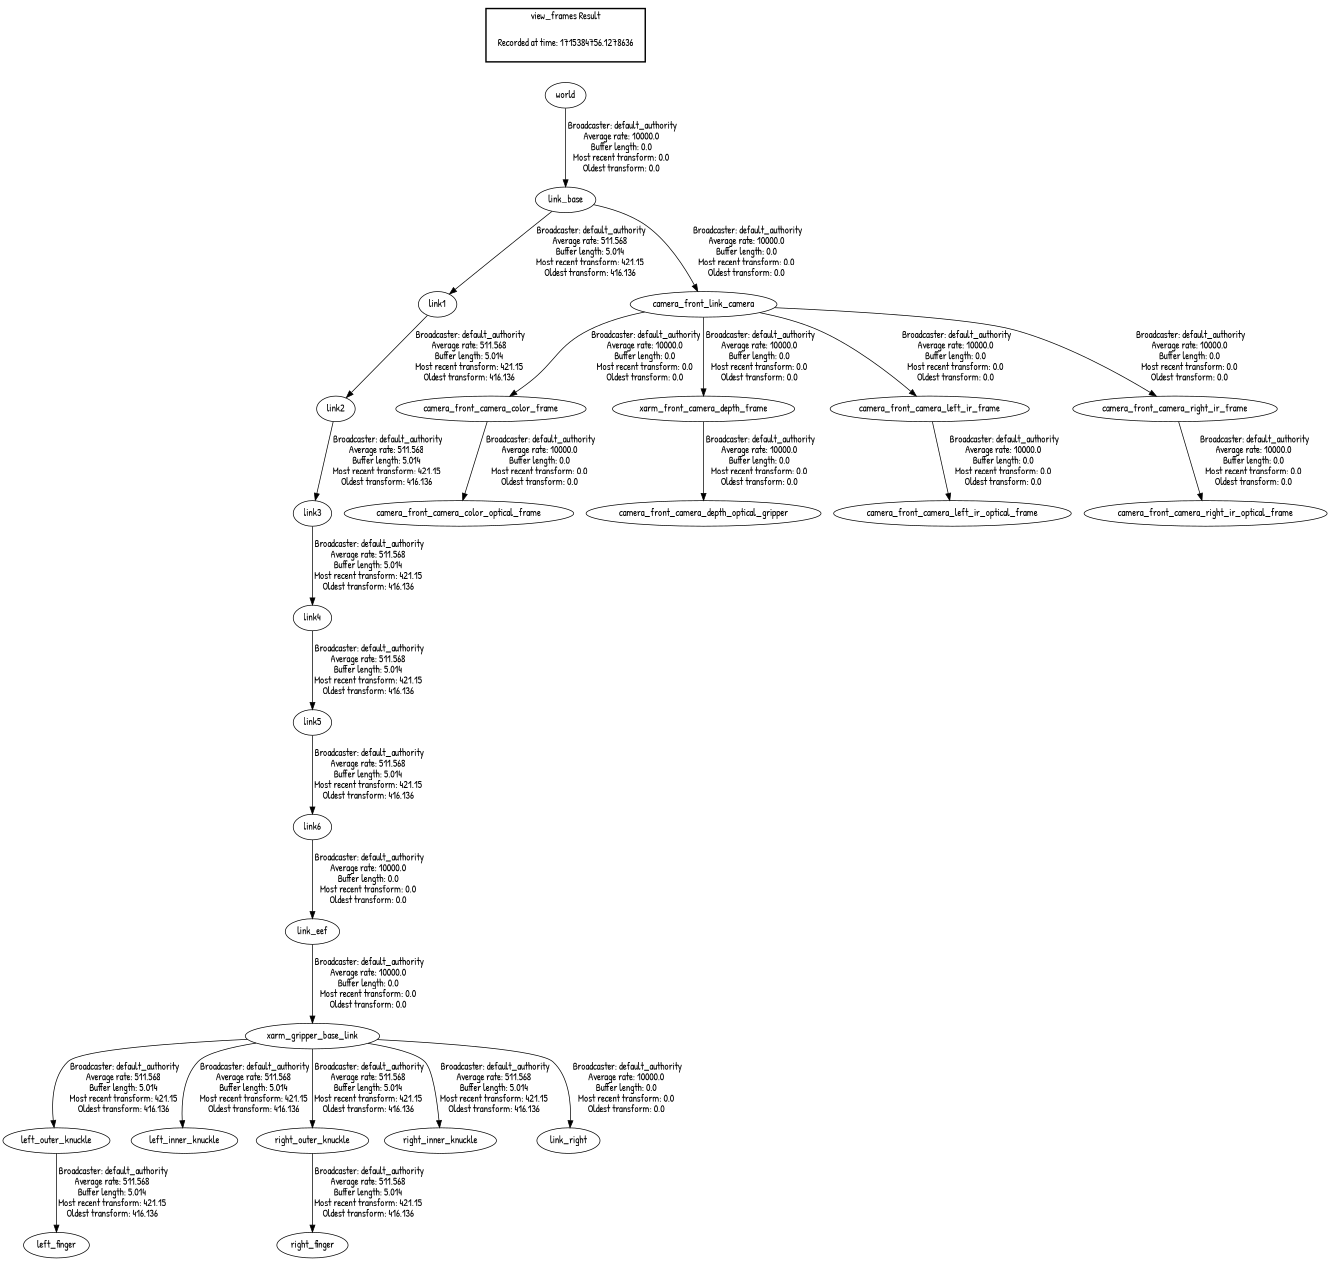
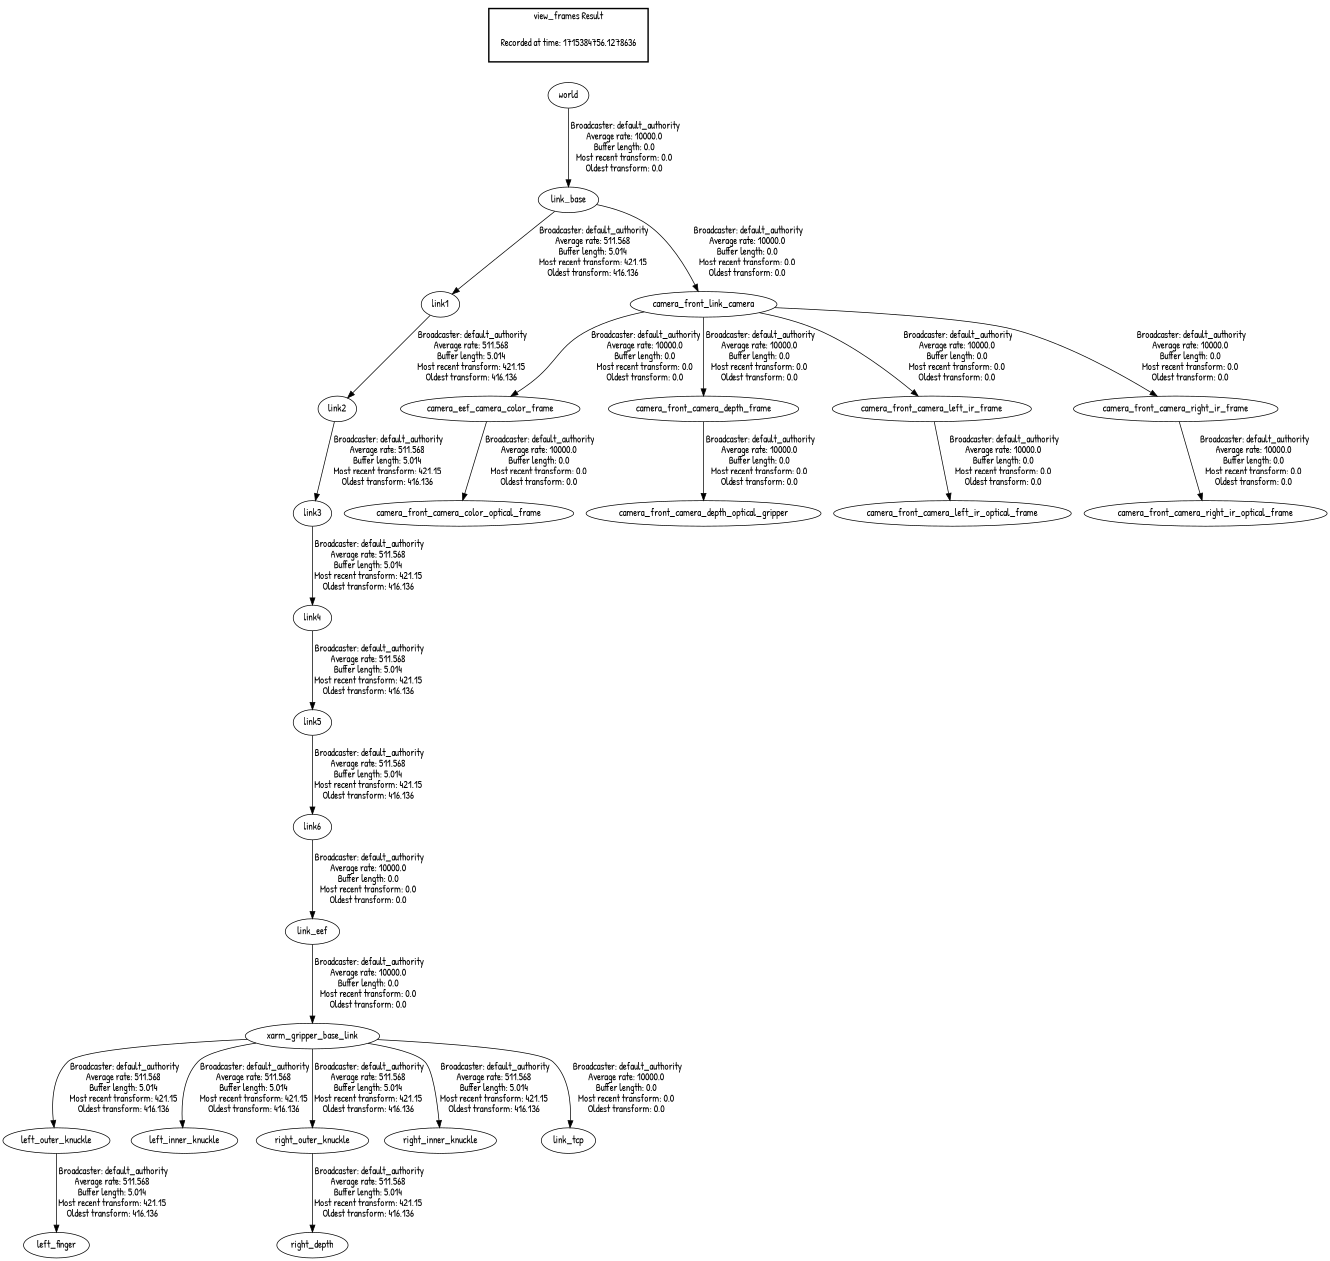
node "camera_front_camera_color_frame": label "camera_front_camera_color_frame" -> "camera_eef_camera_color_frame"
node "xarm_front_camera_depth_frame": label "xarm_front_camera_depth_frame" -> "camera_front_camera_depth_frame"
node "link_right": label "link_right" -> "link_tcp"
node "right_finger": label "right_finger" -> "right_depth"
